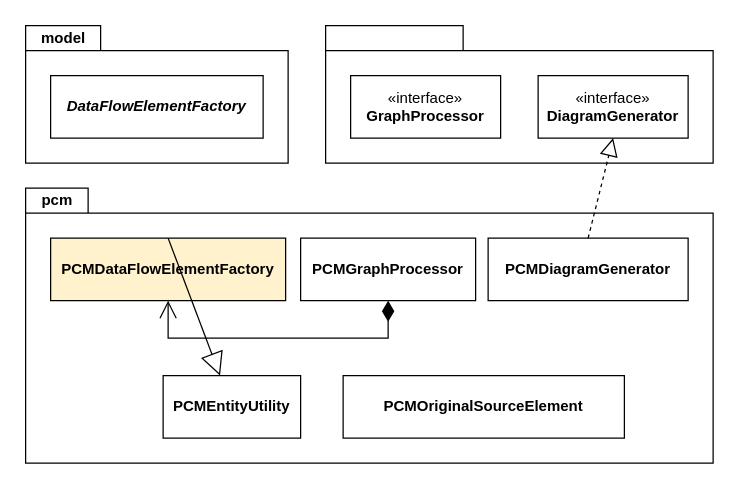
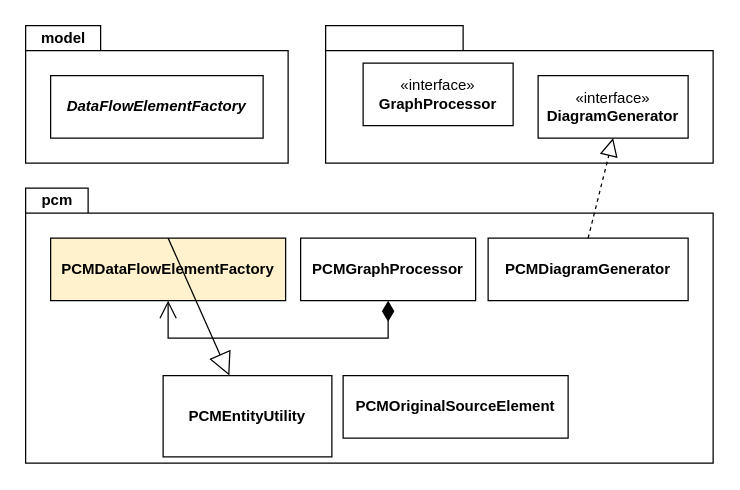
node "«interface» GraphProcessor": moved (426, 107) -> (438, 94)
node "PCMEntityUtility": size 138x63 -> 169x81
node "PCMOriginalSourceElement": size 281x63 -> 225x63
